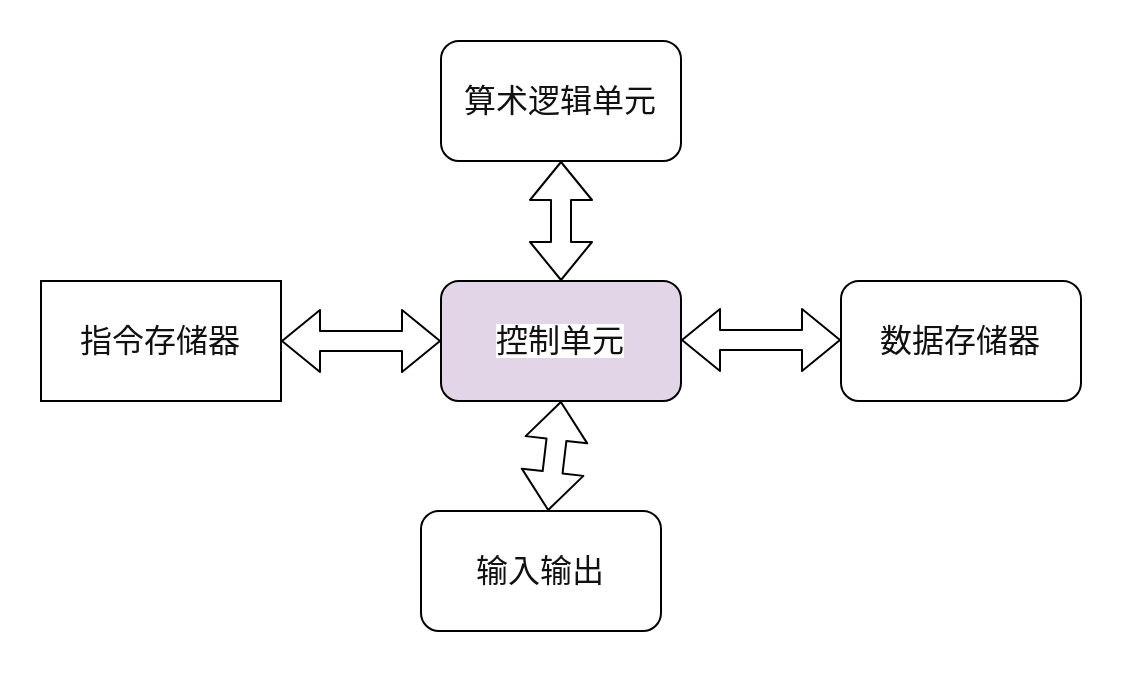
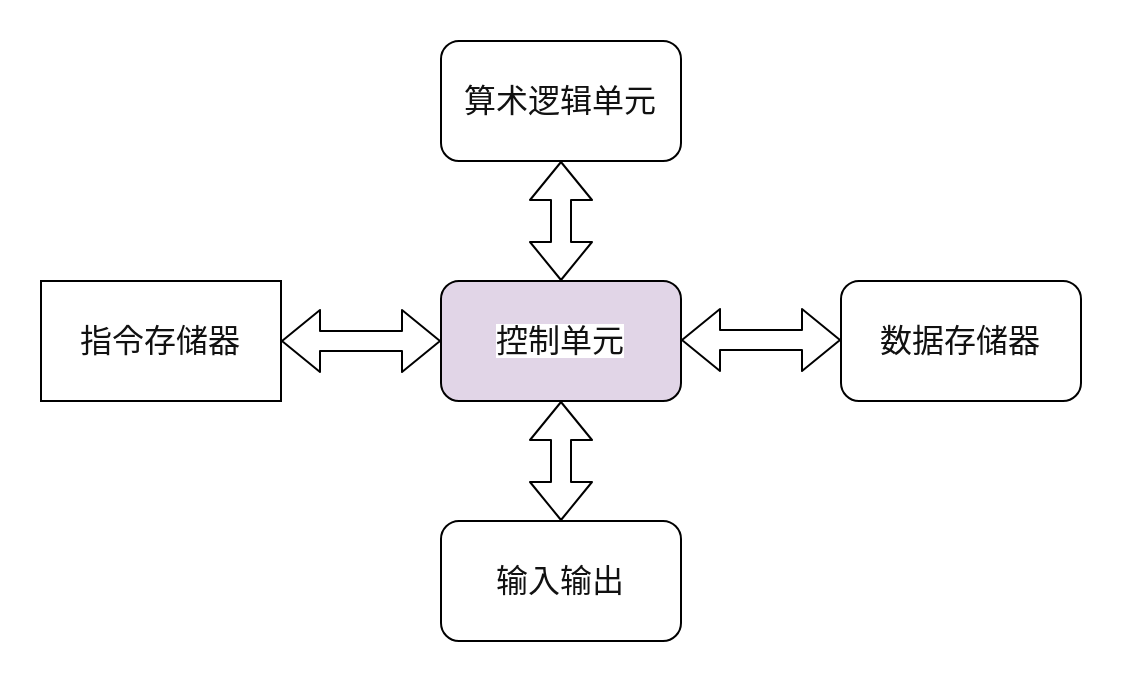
node "输入输出": moved (541, 571) -> (561, 581)
